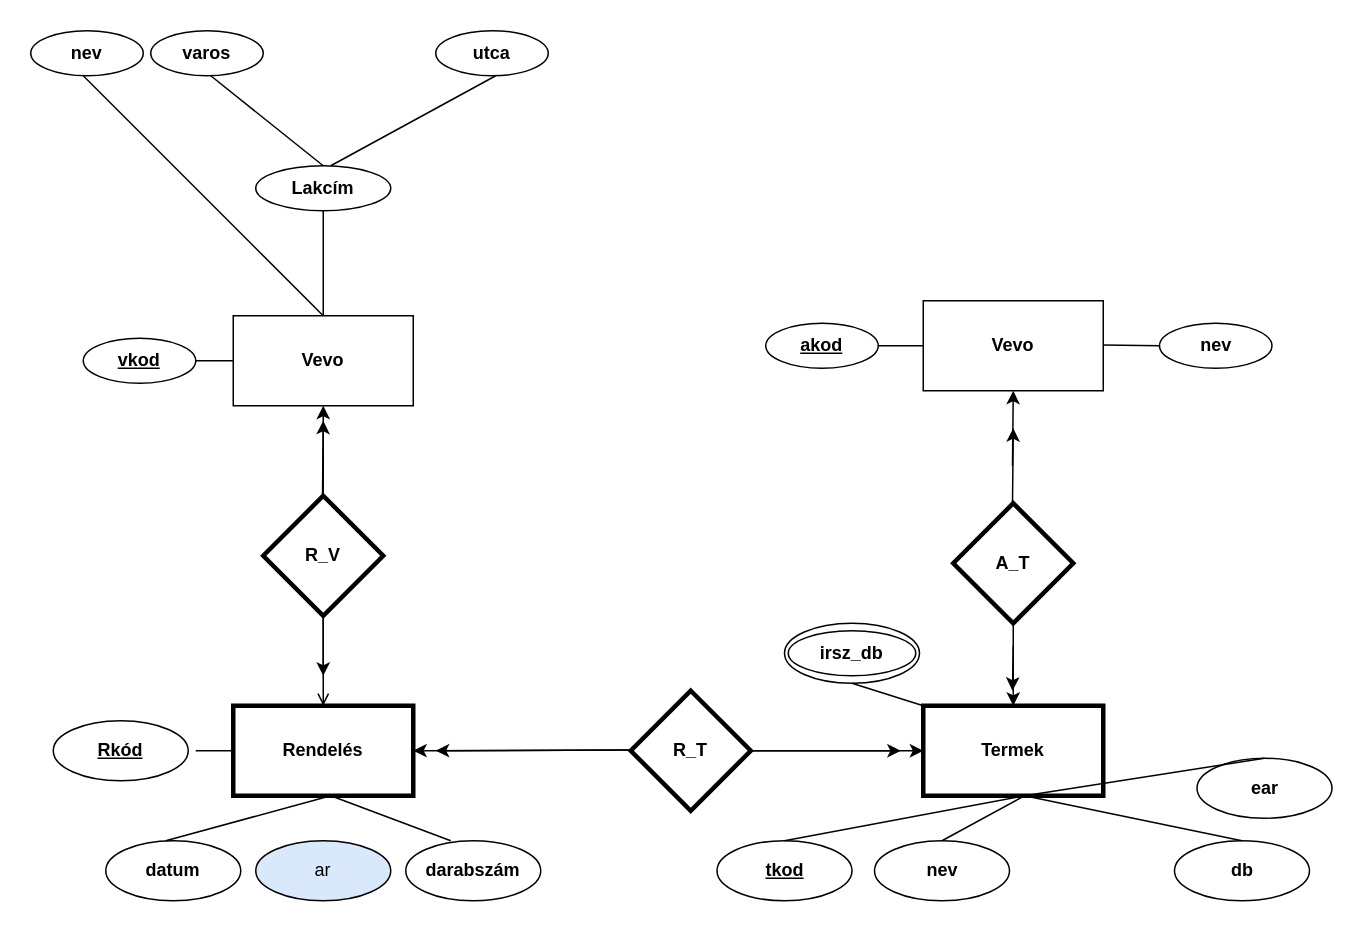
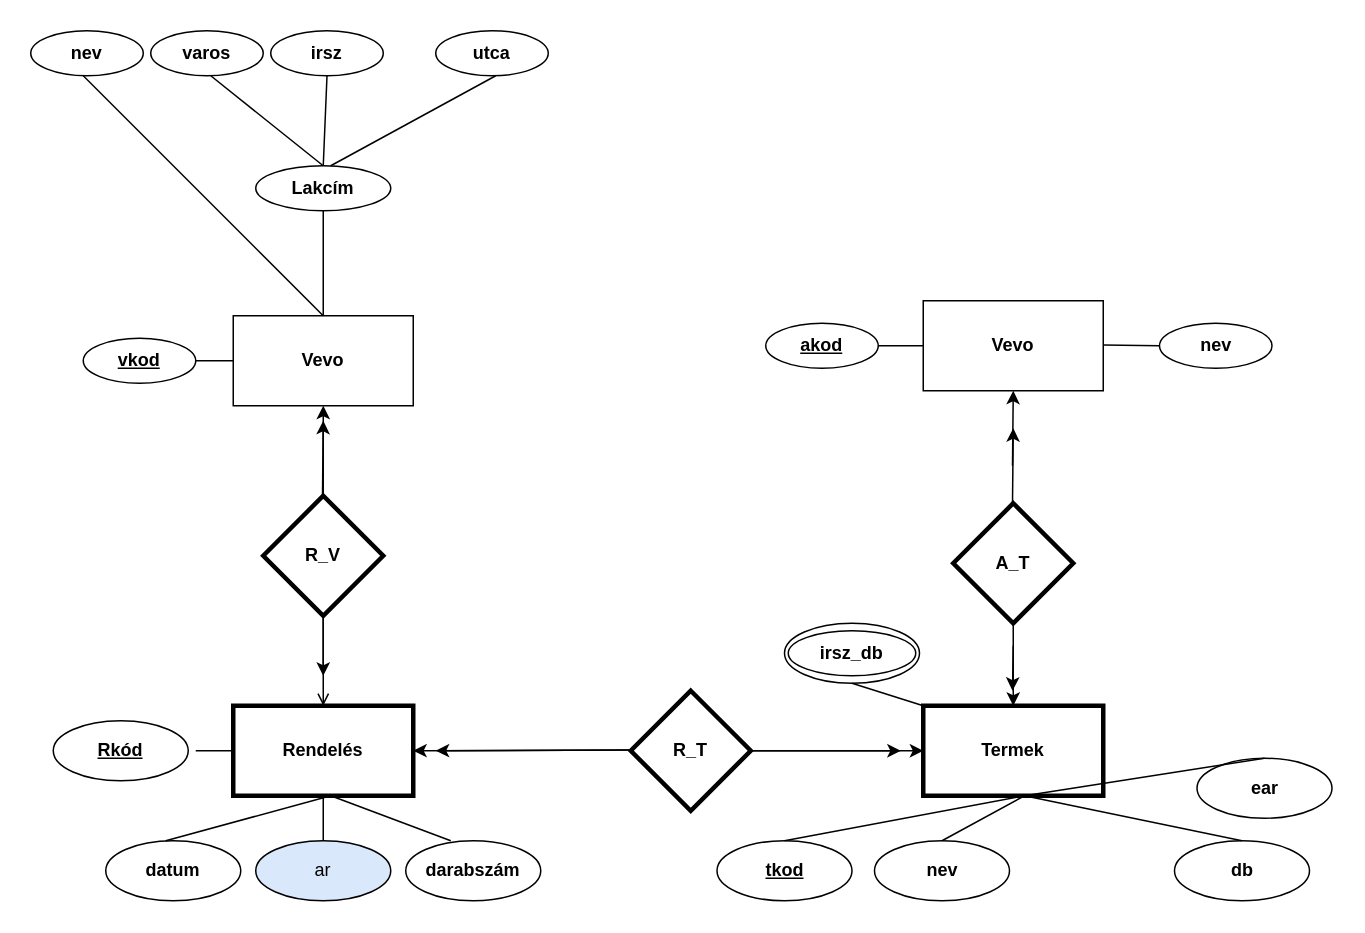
node "irsz": added
edge "irsz" -- "Lakcím": added
edge "Rendelés" -- "ar": added
